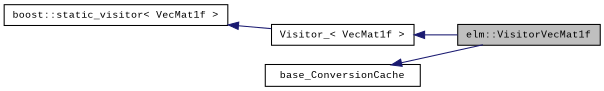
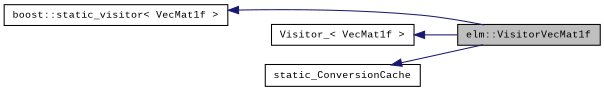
edge "Visitor_< VecMat1f >" -> "boost::static_visitor< VecMat1f >": now "elm::VisitorVecMat1f" -> "boost::static_visitor< VecMat1f >"
node "base_ConversionCache": label "base_ConversionCache" -> "static_ConversionCache"
